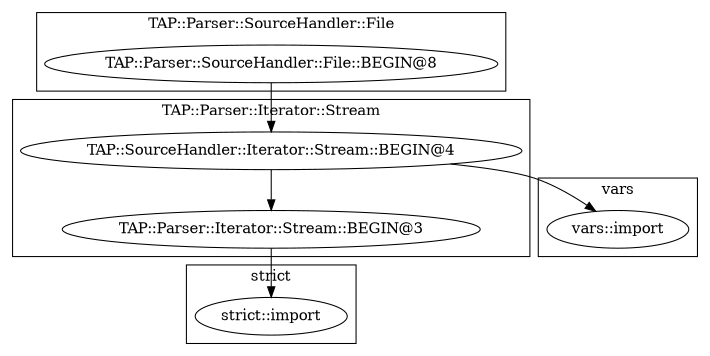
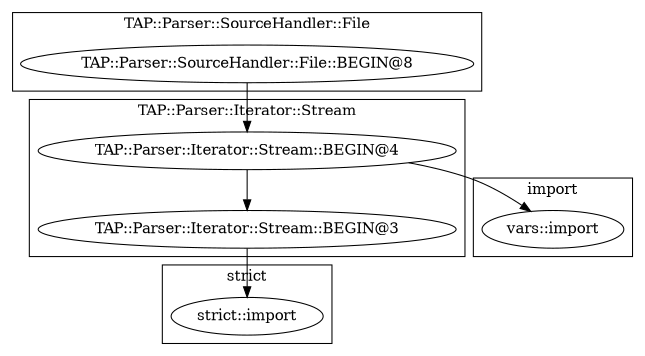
node "TAP::SourceHandler::Iterator::Stream::BEGIN@4": label "TAP::SourceHandler::Iterator::Stream::BEGIN@4" -> "TAP::Parser::Iterator::Stream::BEGIN@4"
cluster "vars": label "vars" -> "import"
